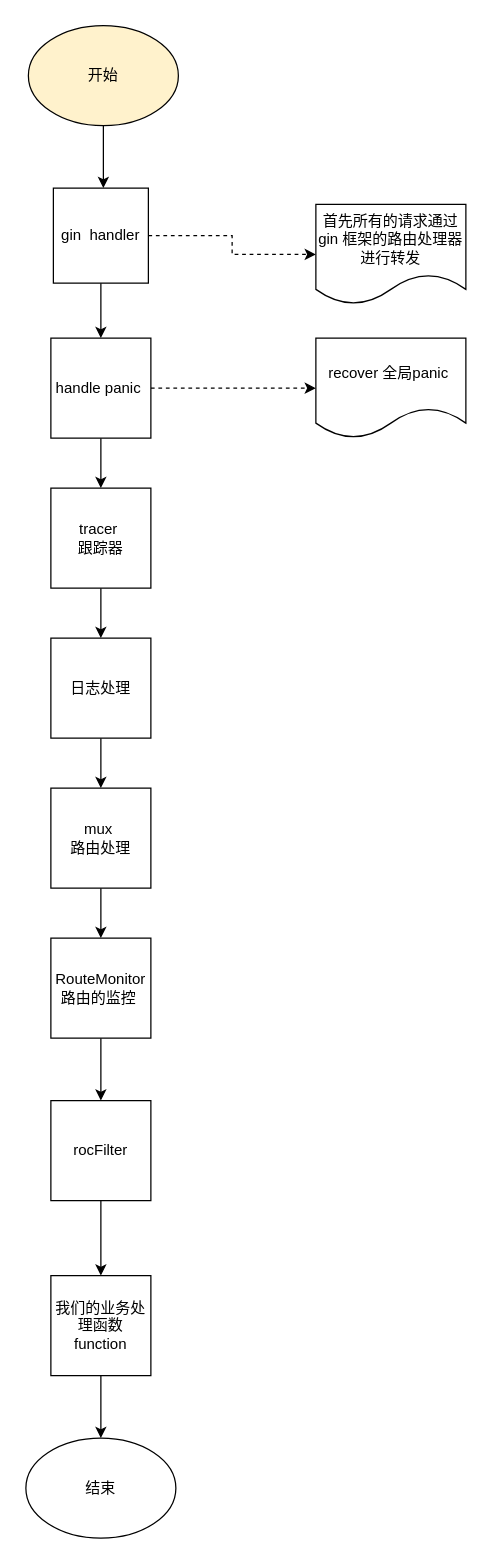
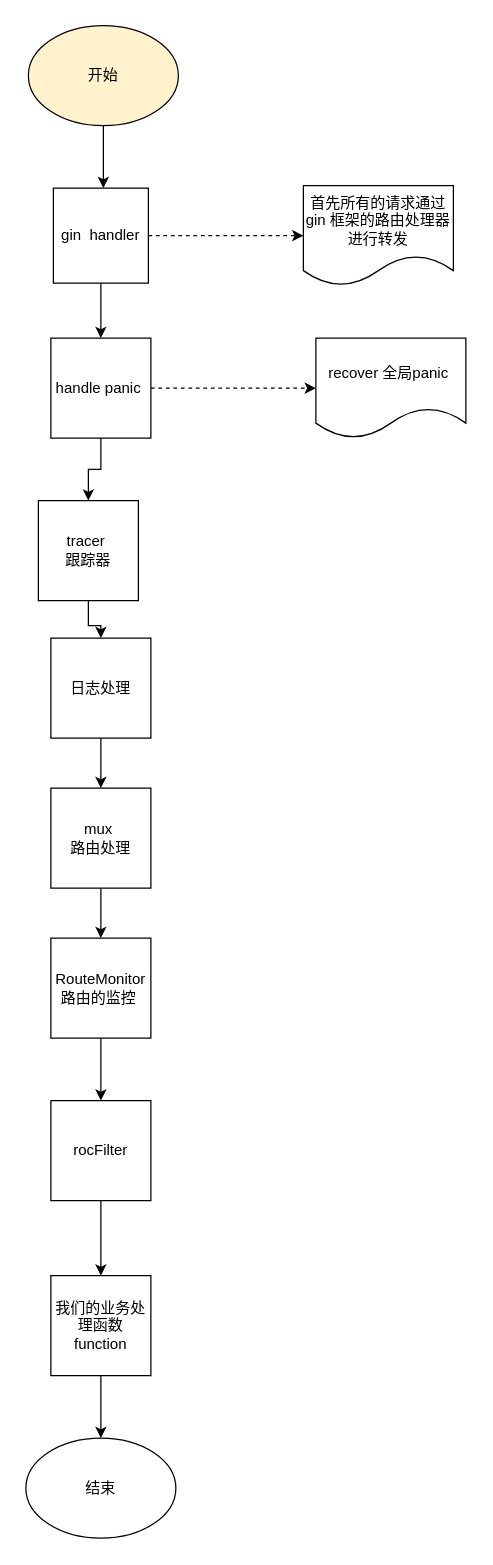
node "首先所有的请求通过 gin 框架的路由处理器进行转发": moved (391, 254) -> (378, 236)
node "tracer 跟踪器": moved (101, 538) -> (88, 551)
